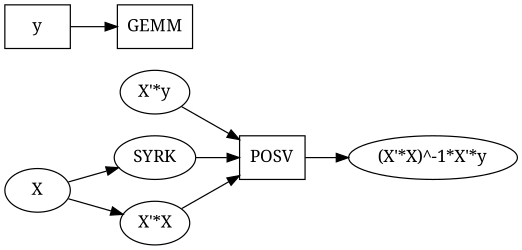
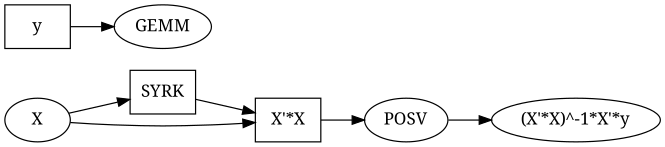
node "GEMM": shape box -> ellipse
node "X'*y": removed
node "SYRK": shape ellipse -> box
edge "SYRK" -> "POSV": now "SYRK" -> "X'*X"
node "POSV": shape box -> ellipse
node "X'*X": shape ellipse -> box
